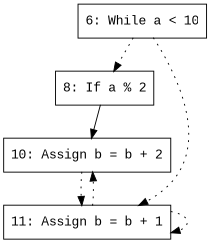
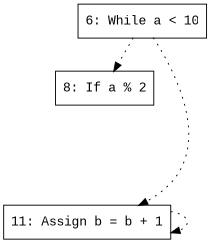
node "10: Assign b = b + 2": removed
